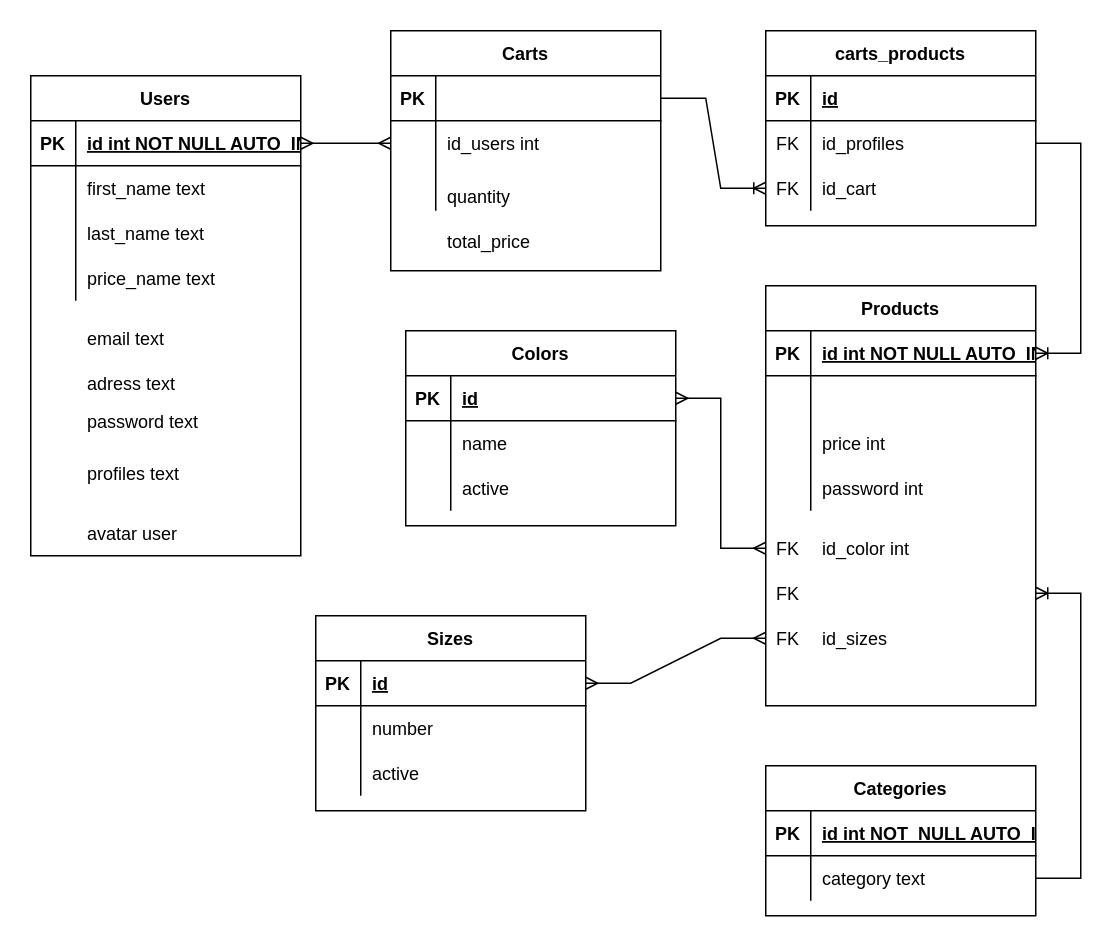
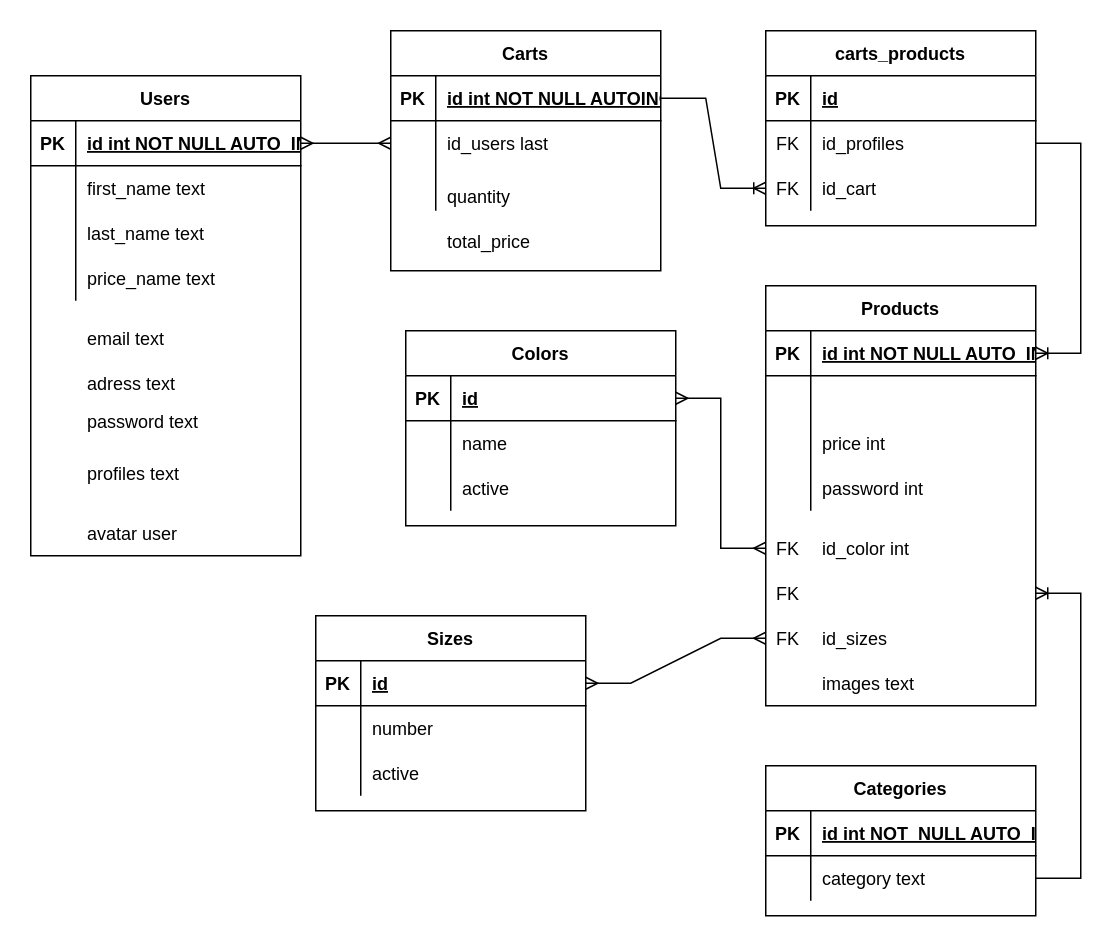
node "id int NOT NULL AUTOINCREMENT": added
node "id_users int": label "id_users int" -> "id_users last"
node "images text": added
